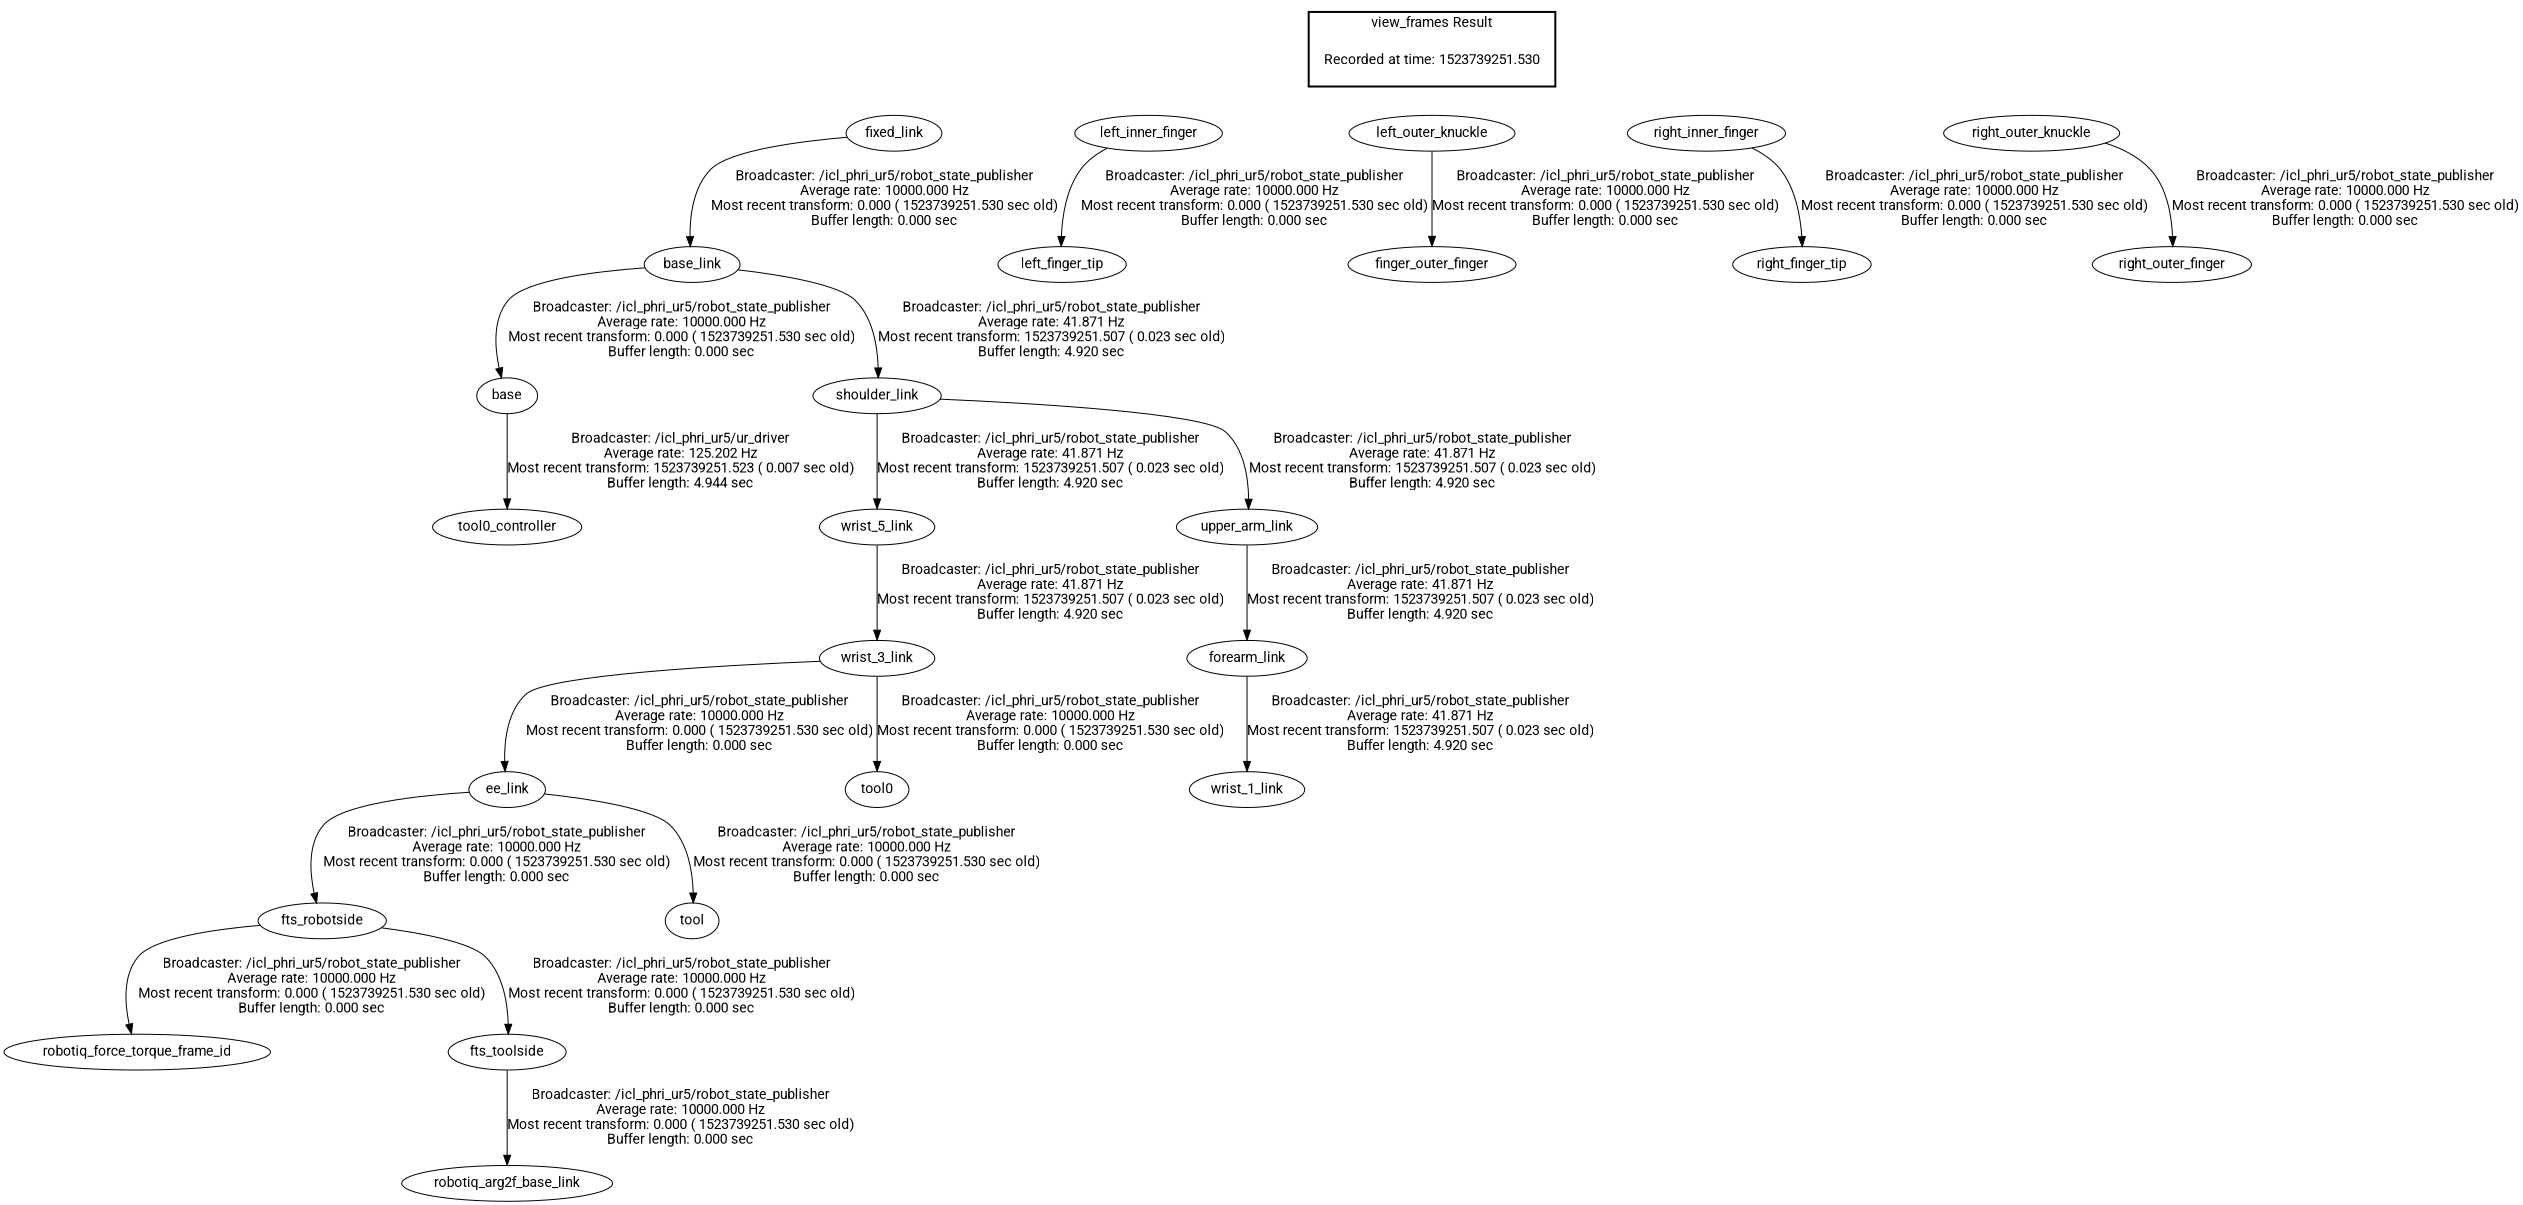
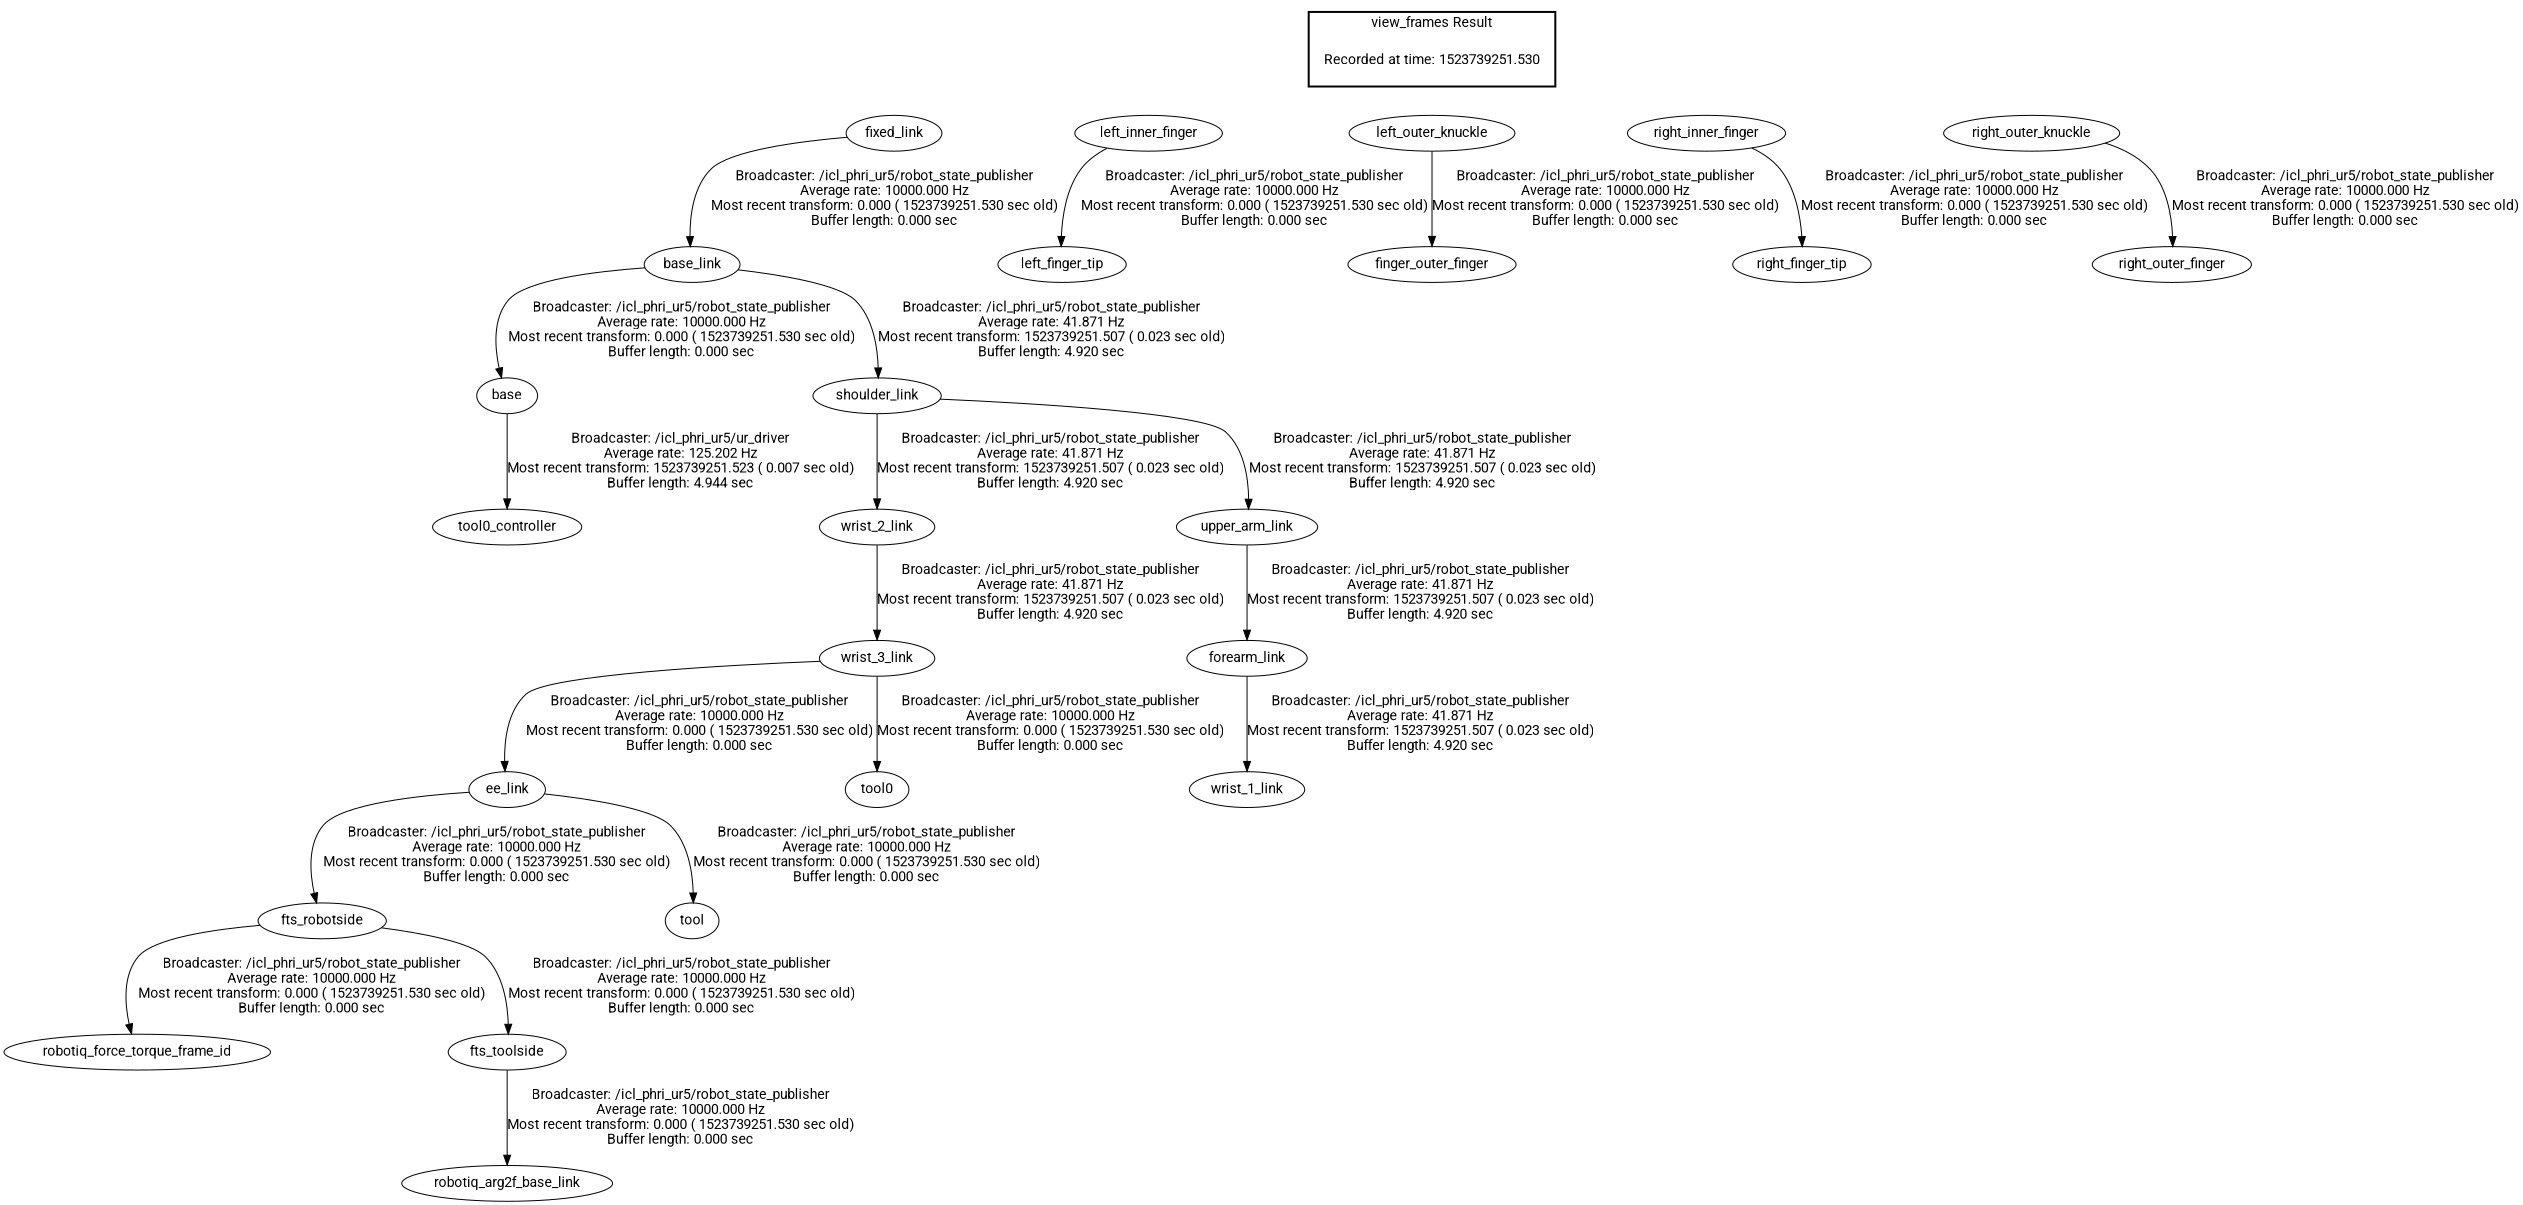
node "wrist_5_link": label "wrist_5_link" -> "wrist_2_link"
